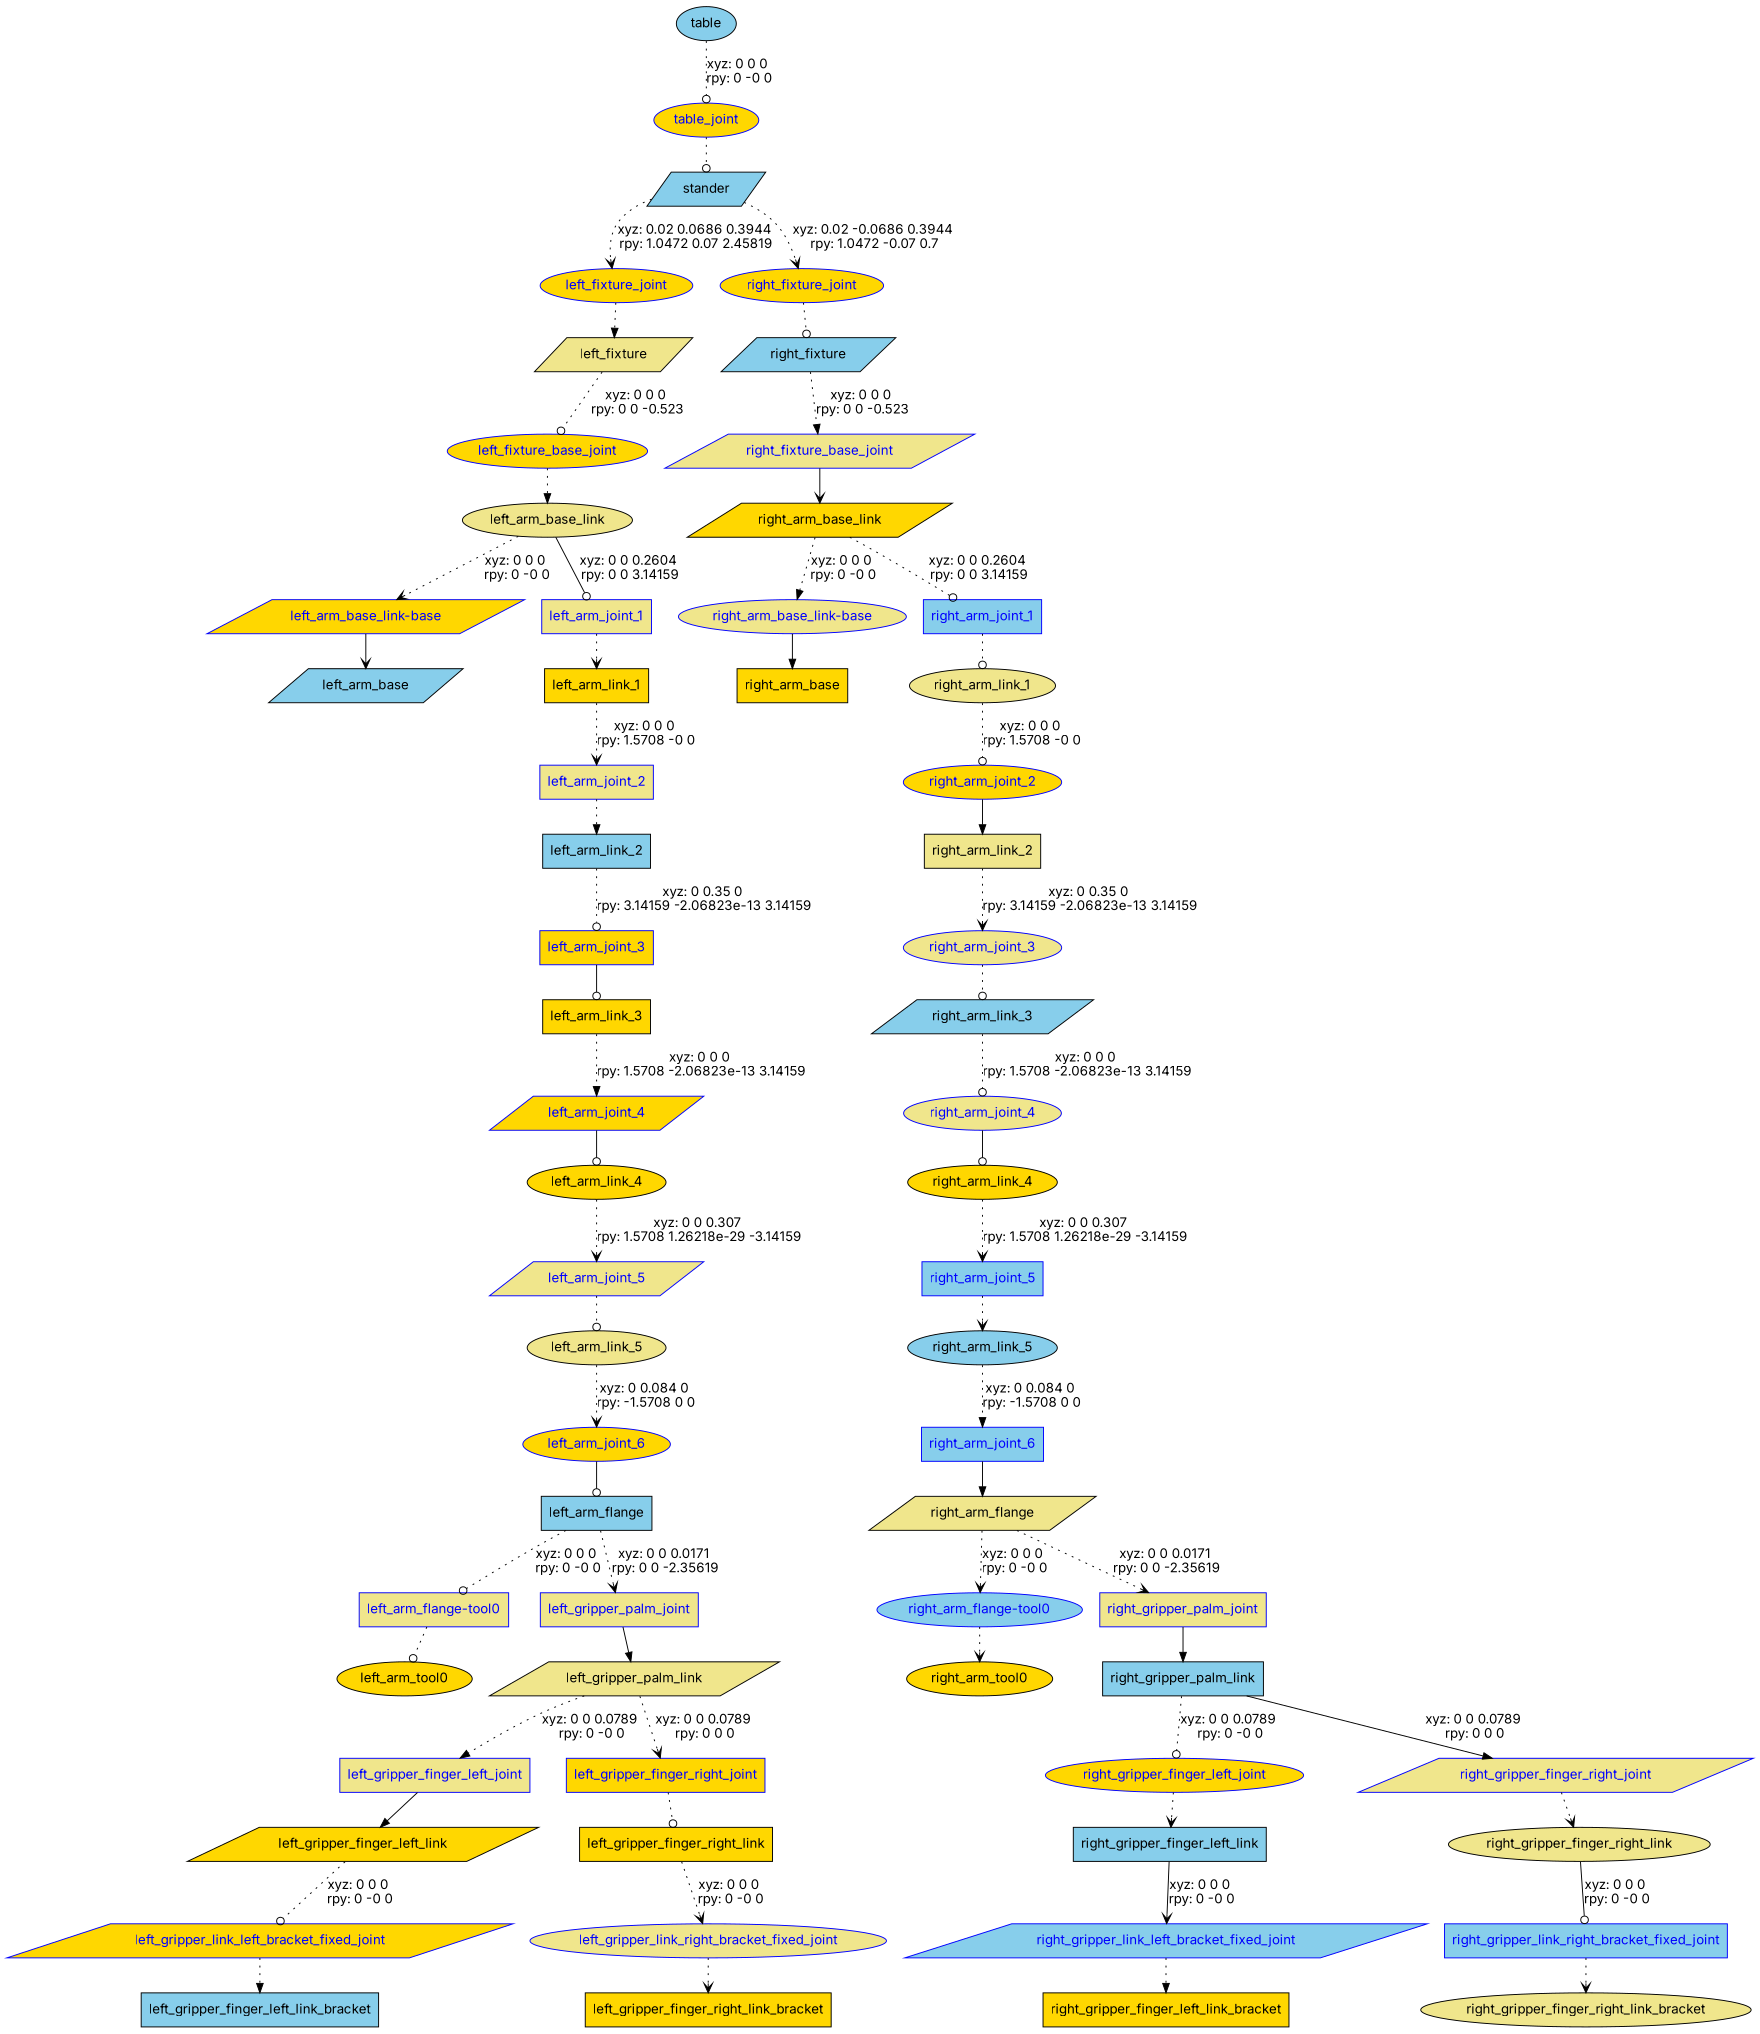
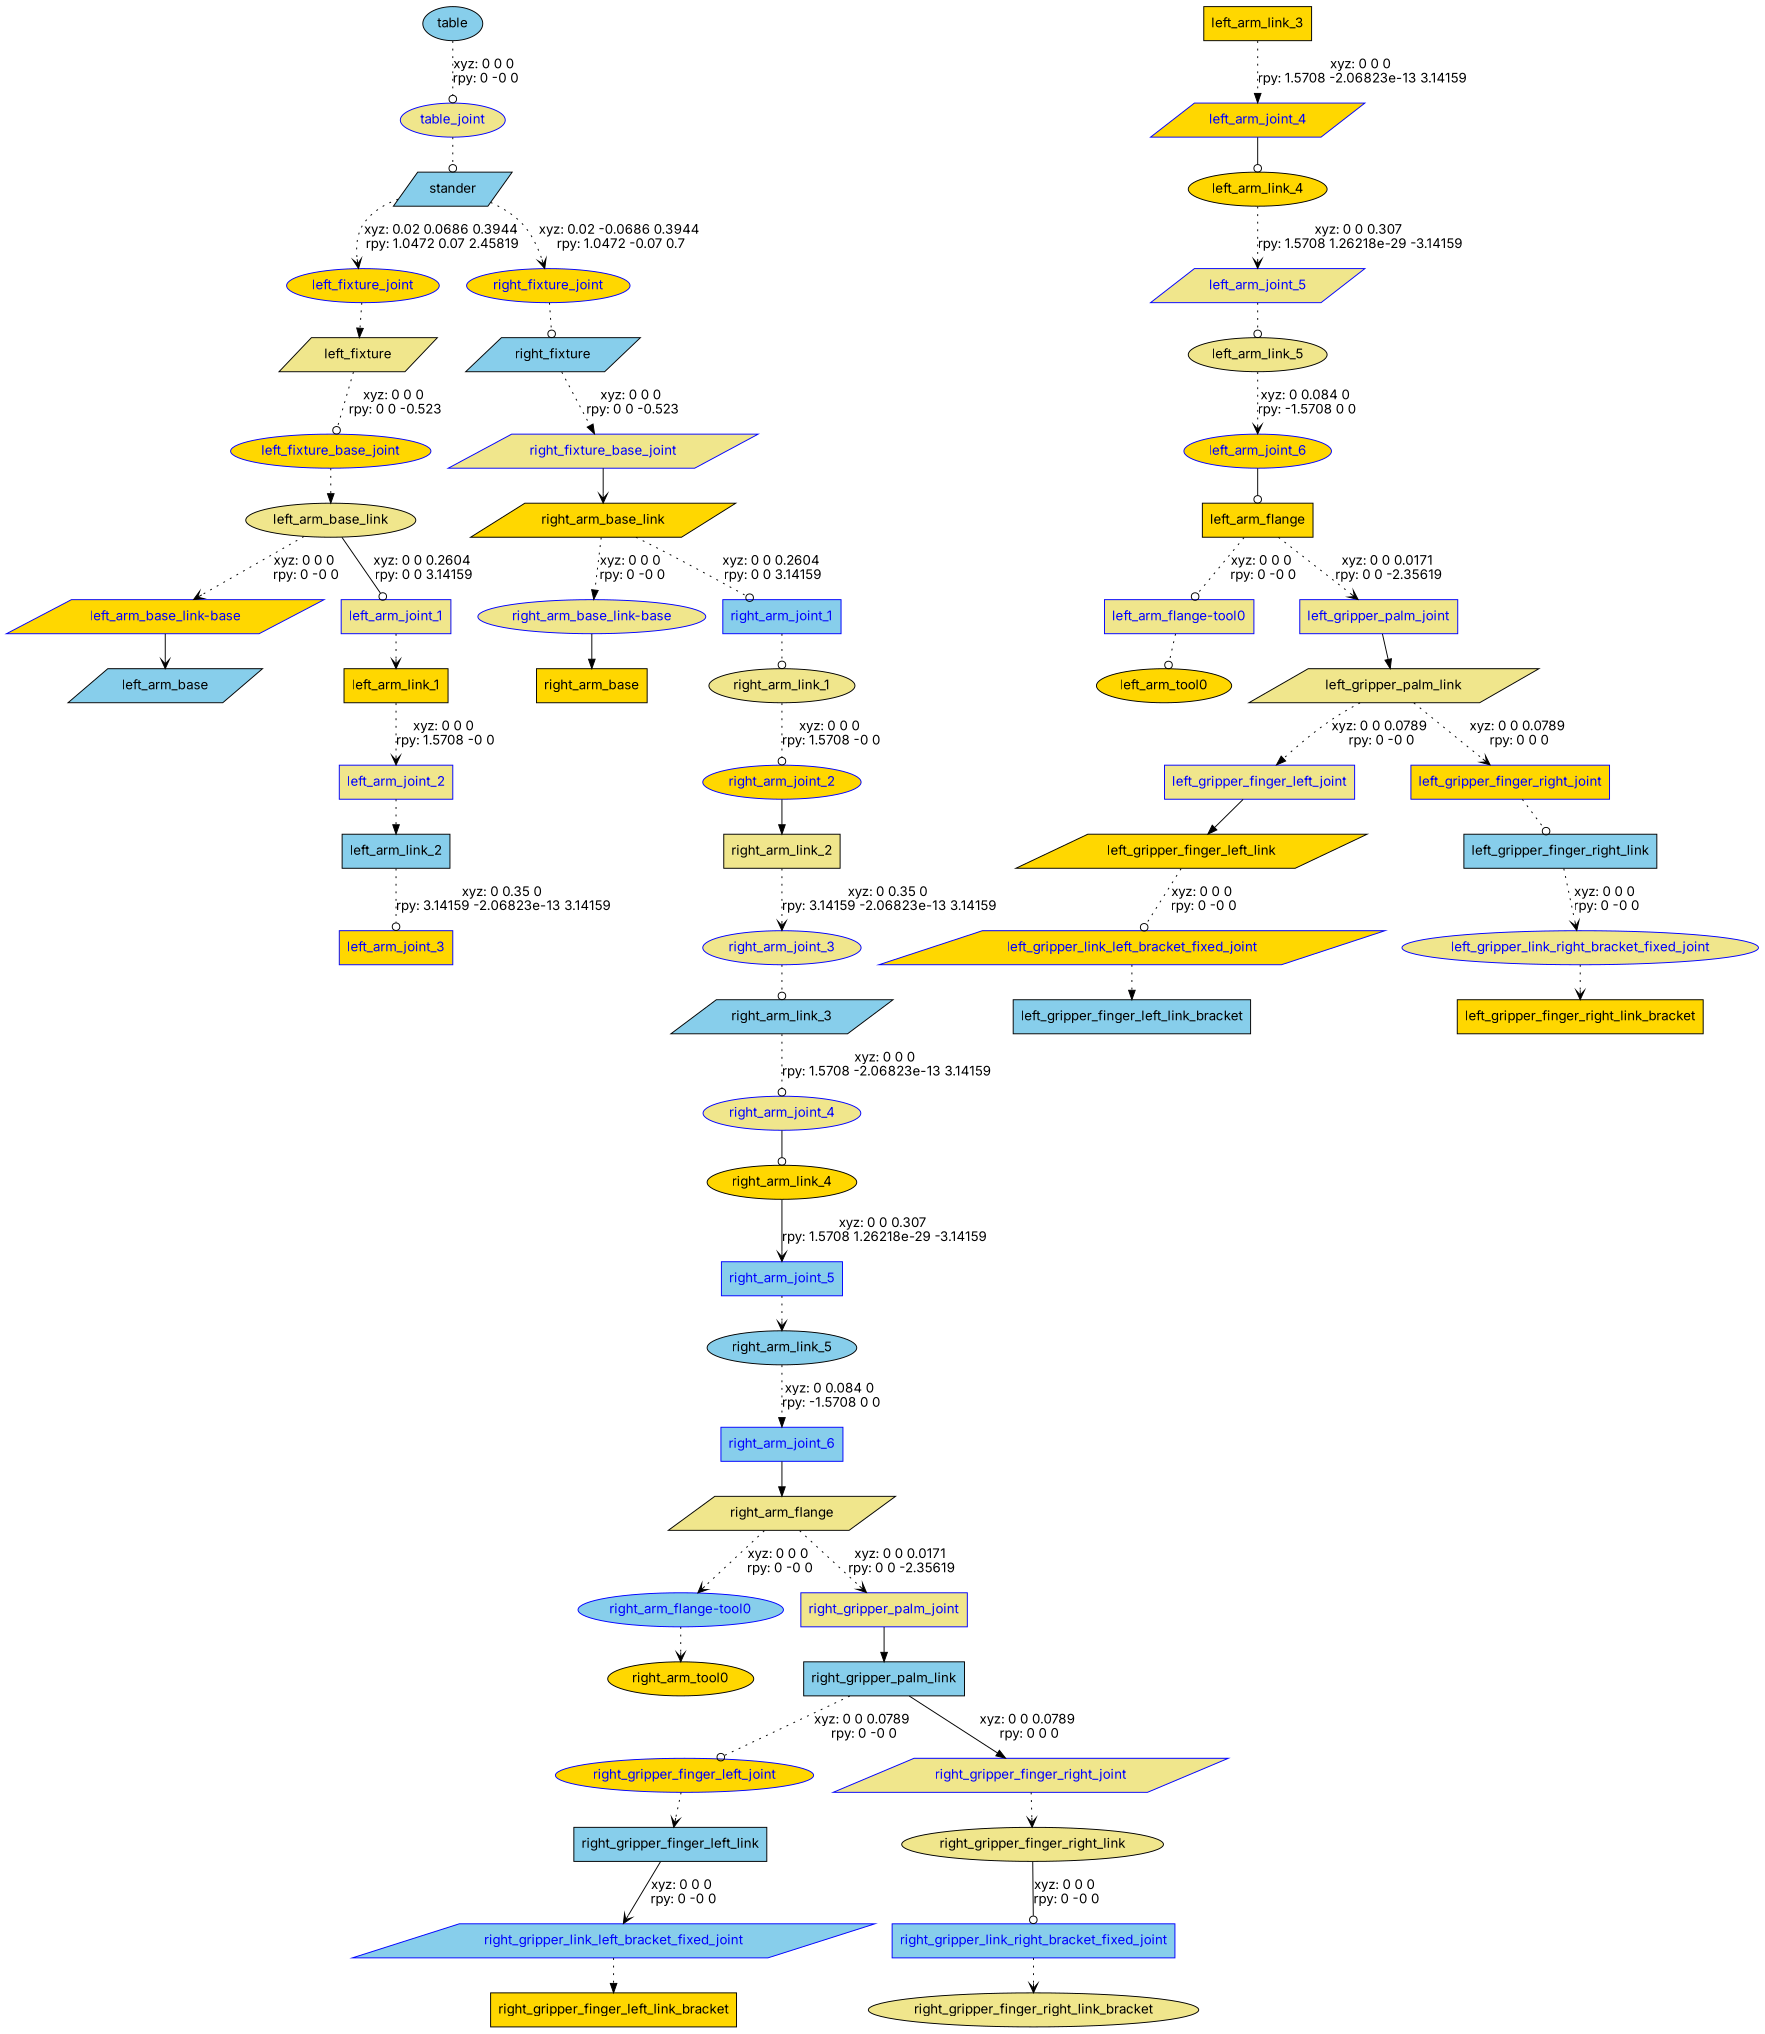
node "table_joint": fillcolor gold -> khaki
edge "left_arm_joint_3" -> "left_arm_link_3": removed
edge "right_arm_link_4" -> "right_arm_joint_5": style dotted -> solid
node "left_arm_flange": fillcolor skyblue -> gold
node "left_gripper_finger_right_link": fillcolor gold -> skyblue
